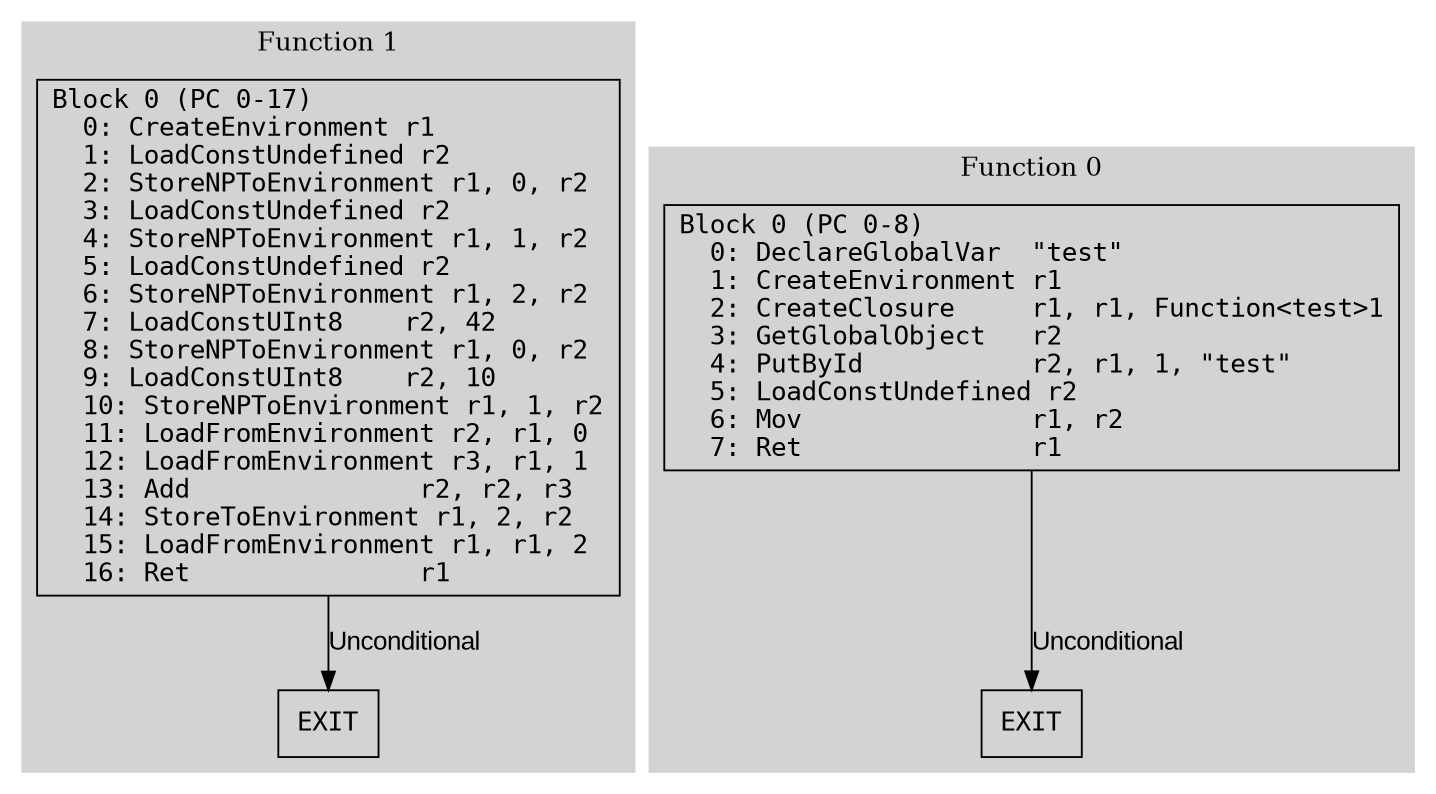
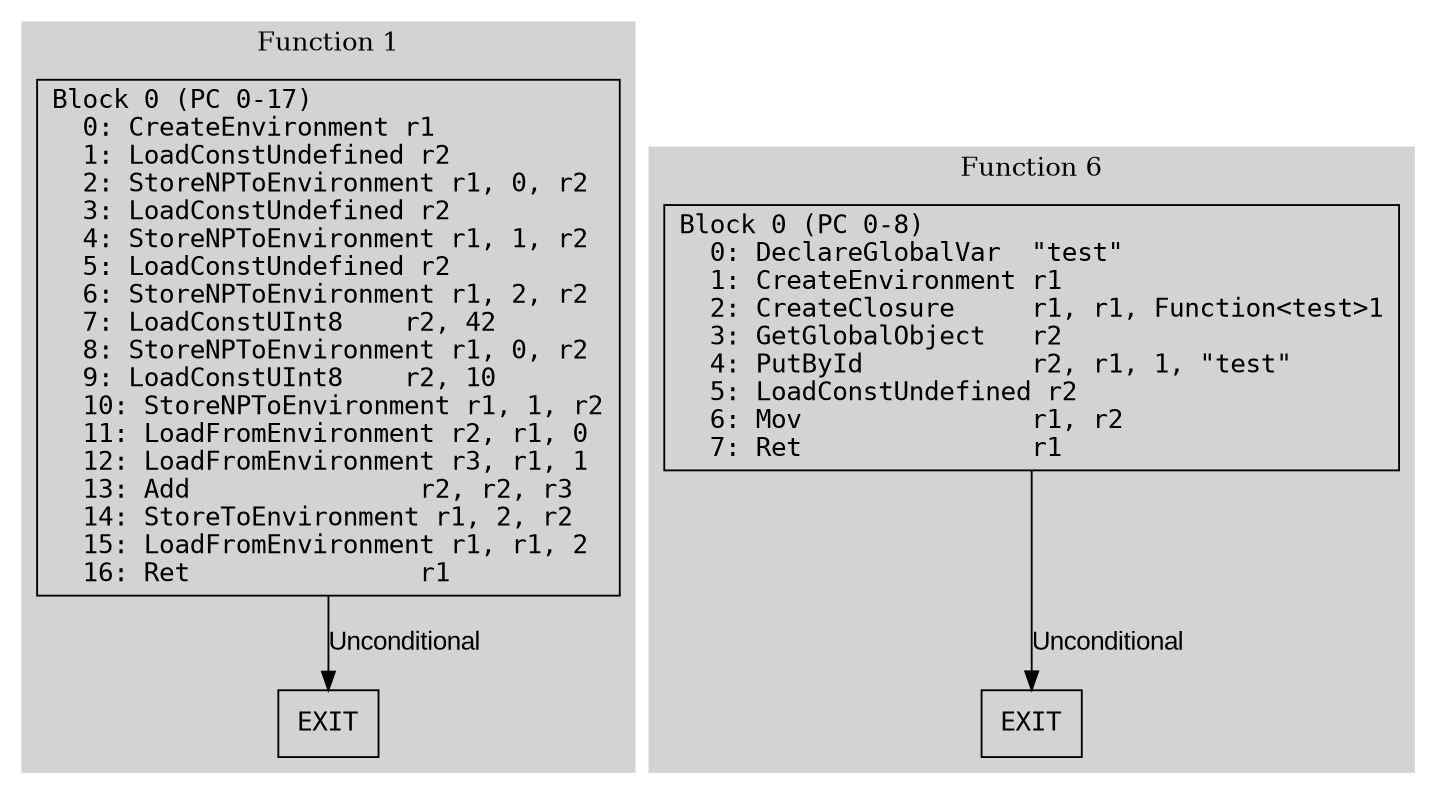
cluster "Function 0": label "Function 0" -> "Function 6"
